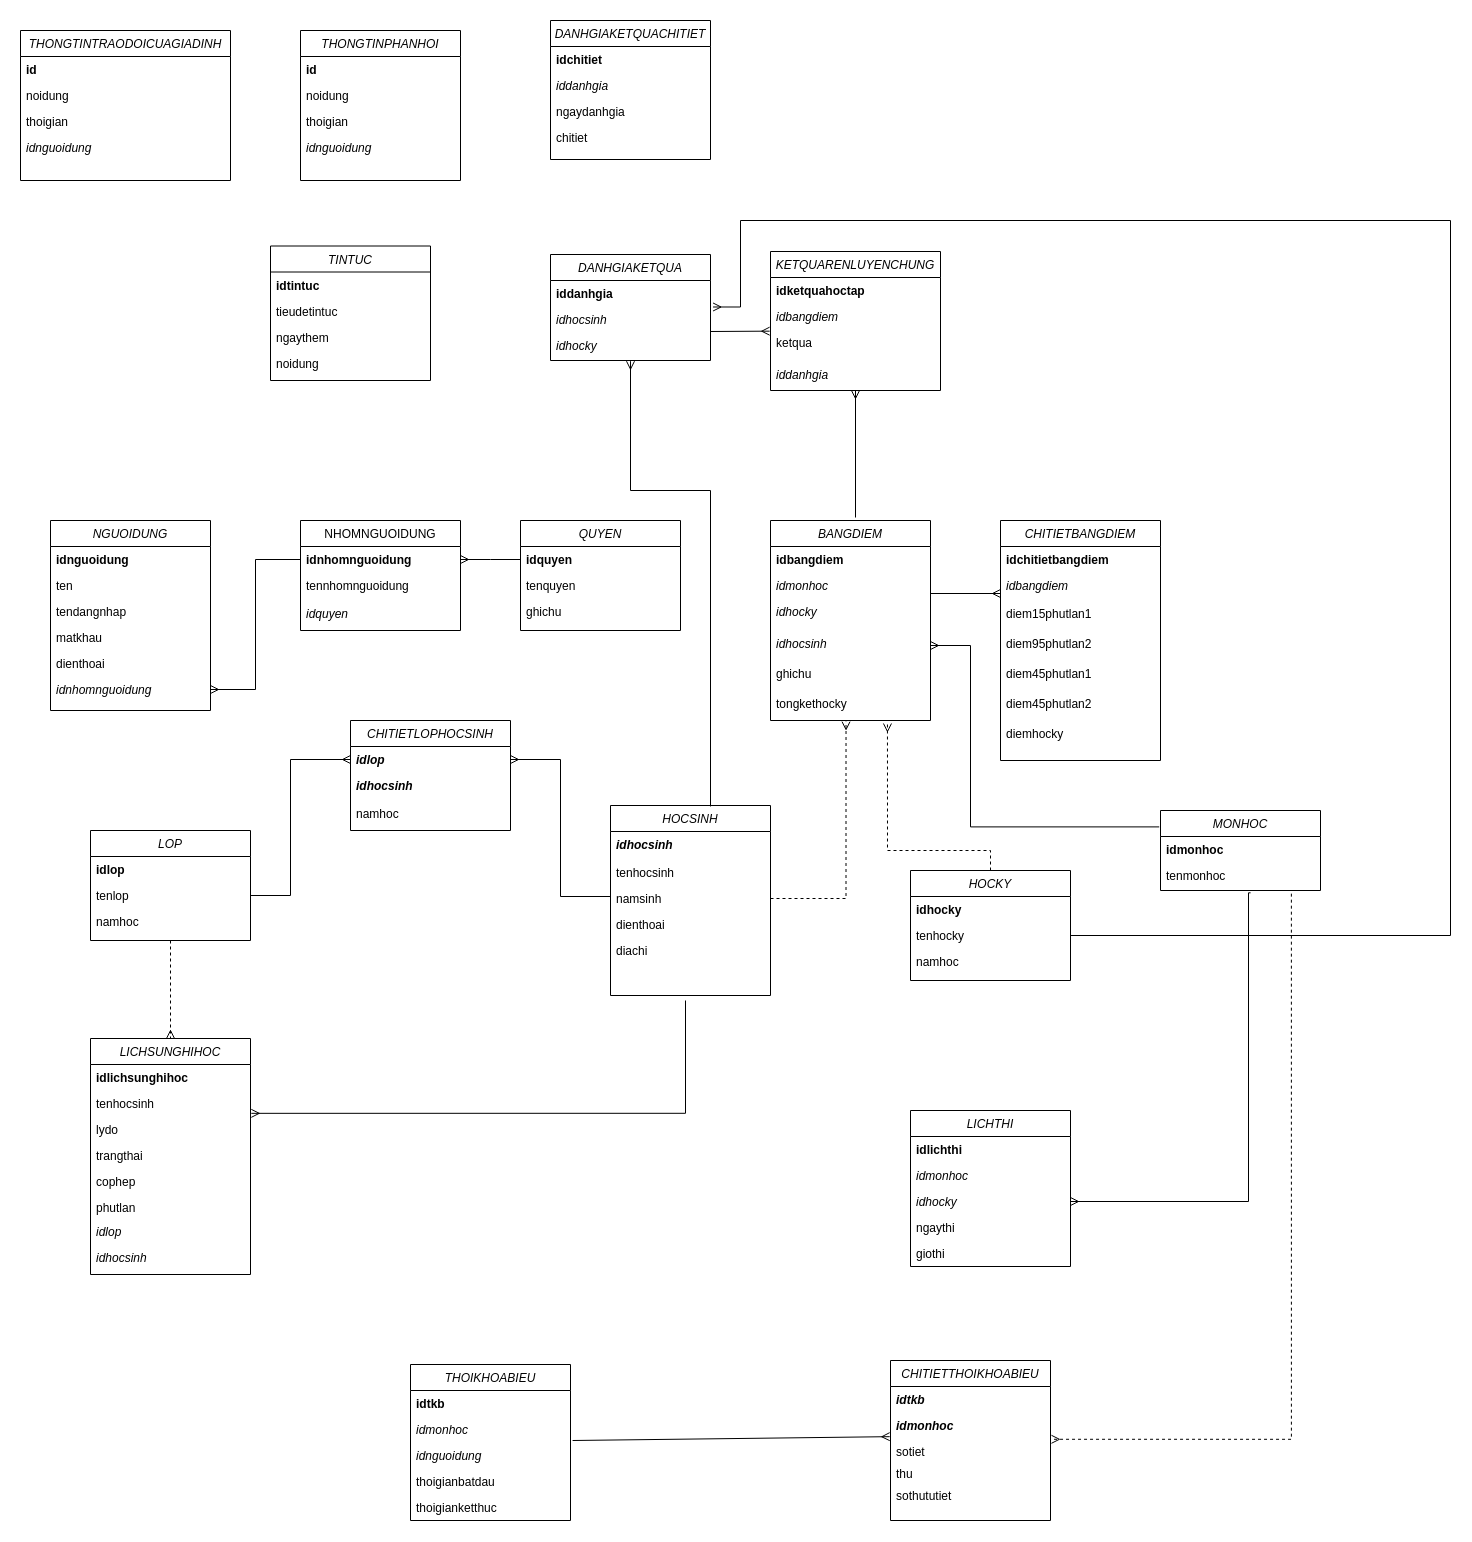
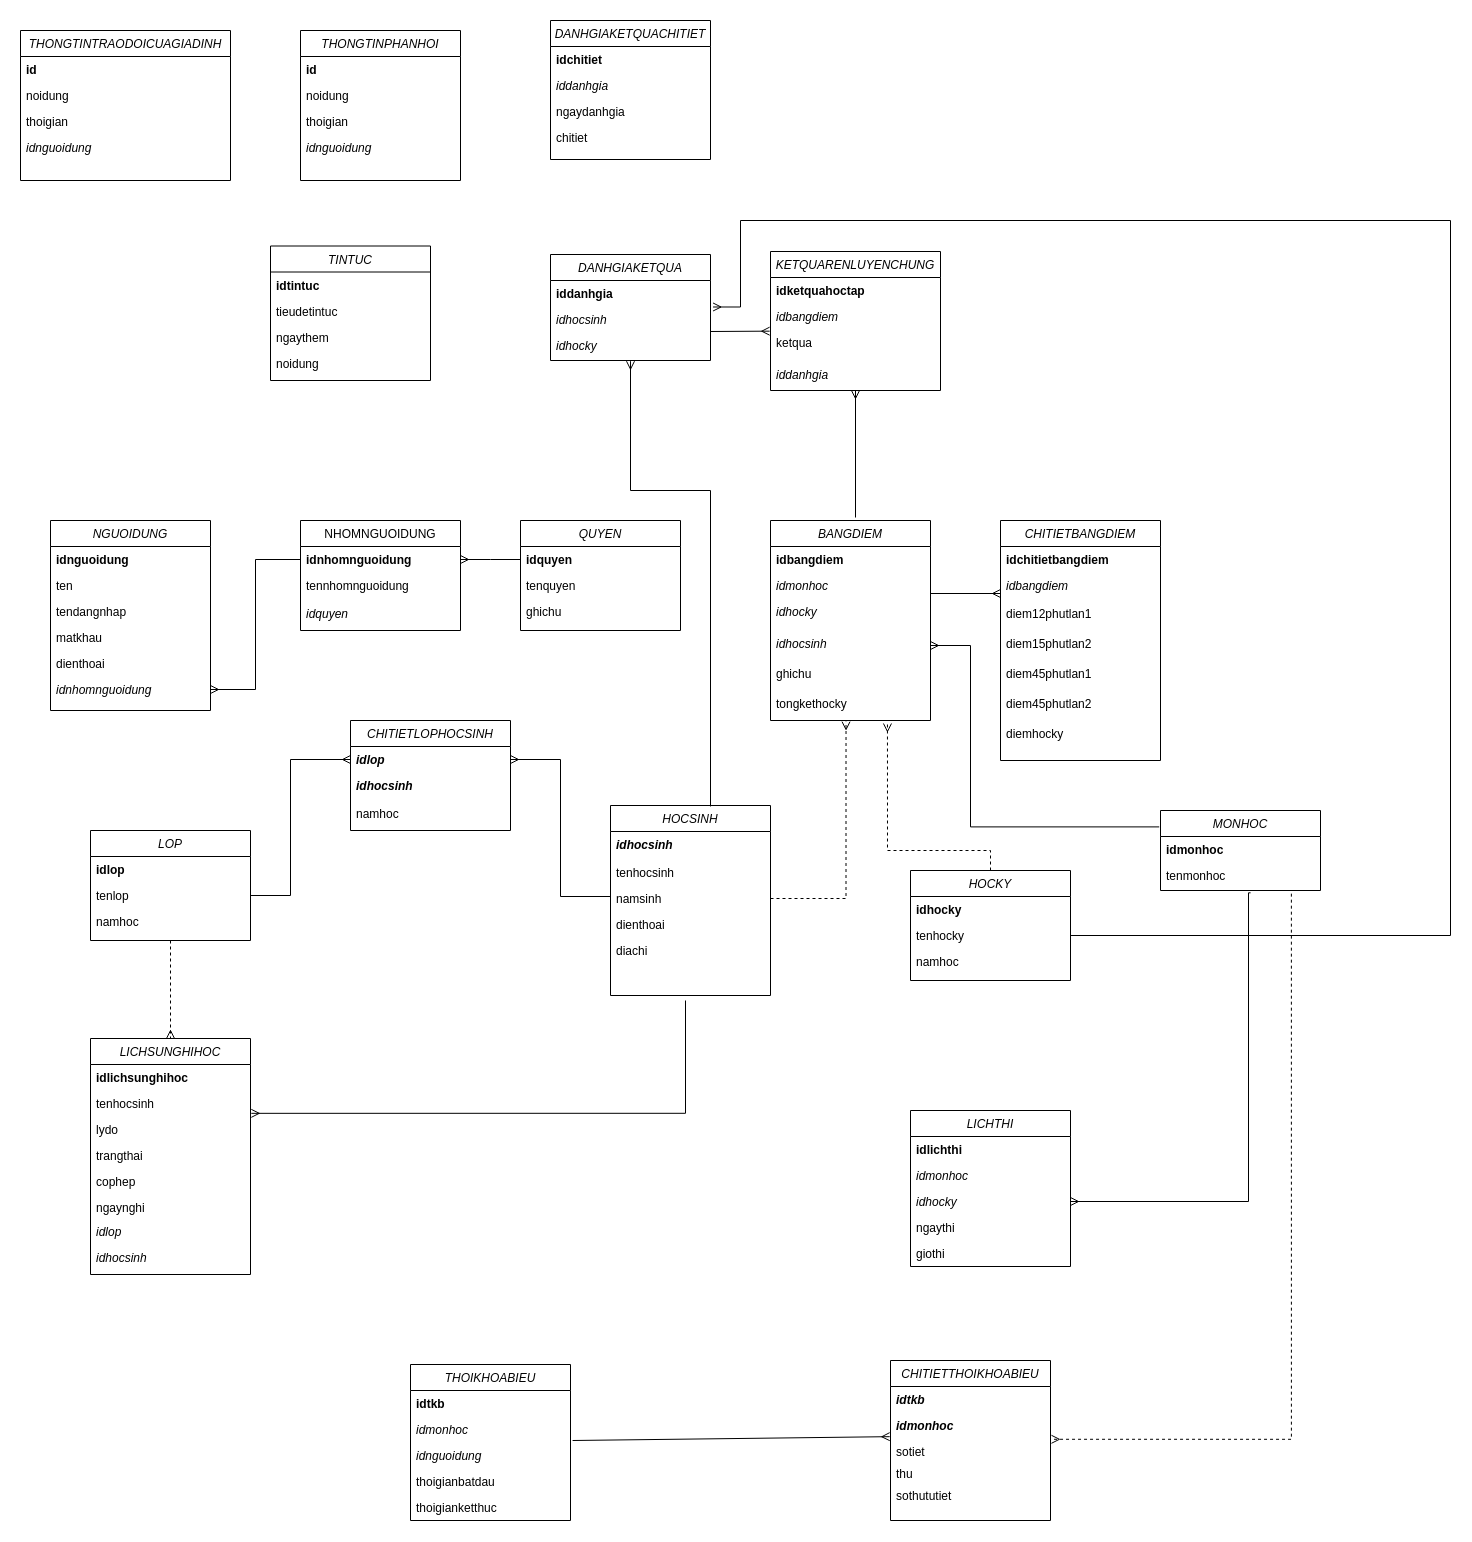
node "diem15phutlan1": label "diem15phutlan1" -> "diem12phutlan1"
node "diem95phutlan2": label "diem95phutlan2" -> "diem15phutlan2"
node "phutlan": label "phutlan" -> "ngaynghi"
